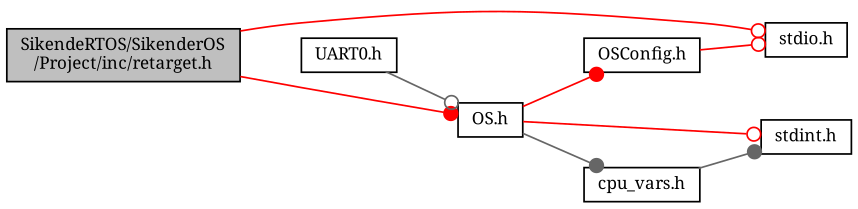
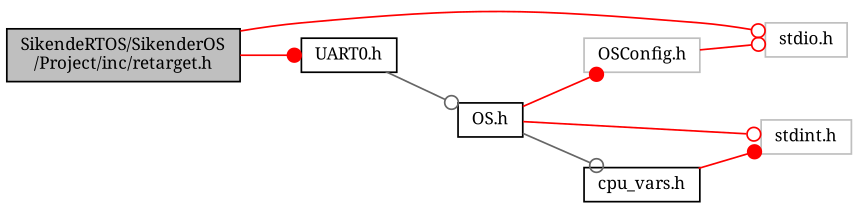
node "stdio.h": color black -> grey75
node "OSConfig.h": color black -> grey75
edge "SikendeRTOS/SikenderOS /Project/inc/retarget.h" -> "OS.h": now "SikendeRTOS/SikenderOS /Project/inc/retarget.h" -> "UART0.h"
node "stdint.h": color black -> grey75
edge "OS.h" -> "cpu_vars.h": arrowhead dot -> odot
edge "cpu_vars.h" -> "stdint.h": color gray40 -> red
